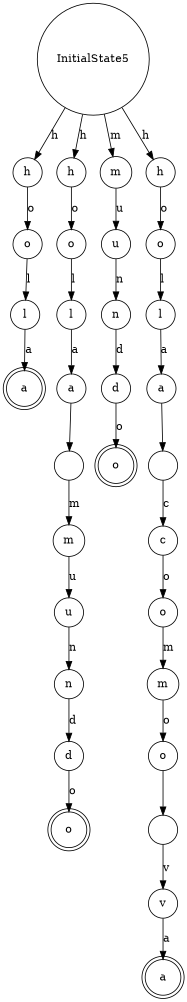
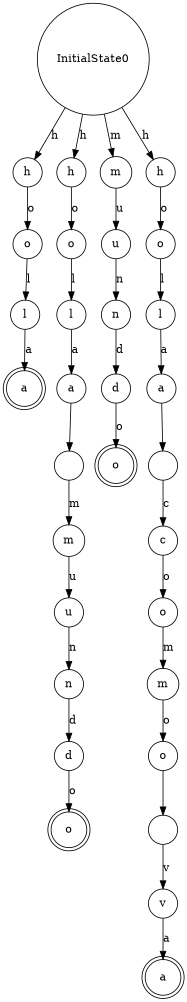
node "InitialState5": label "InitialState5" -> "InitialState0"
